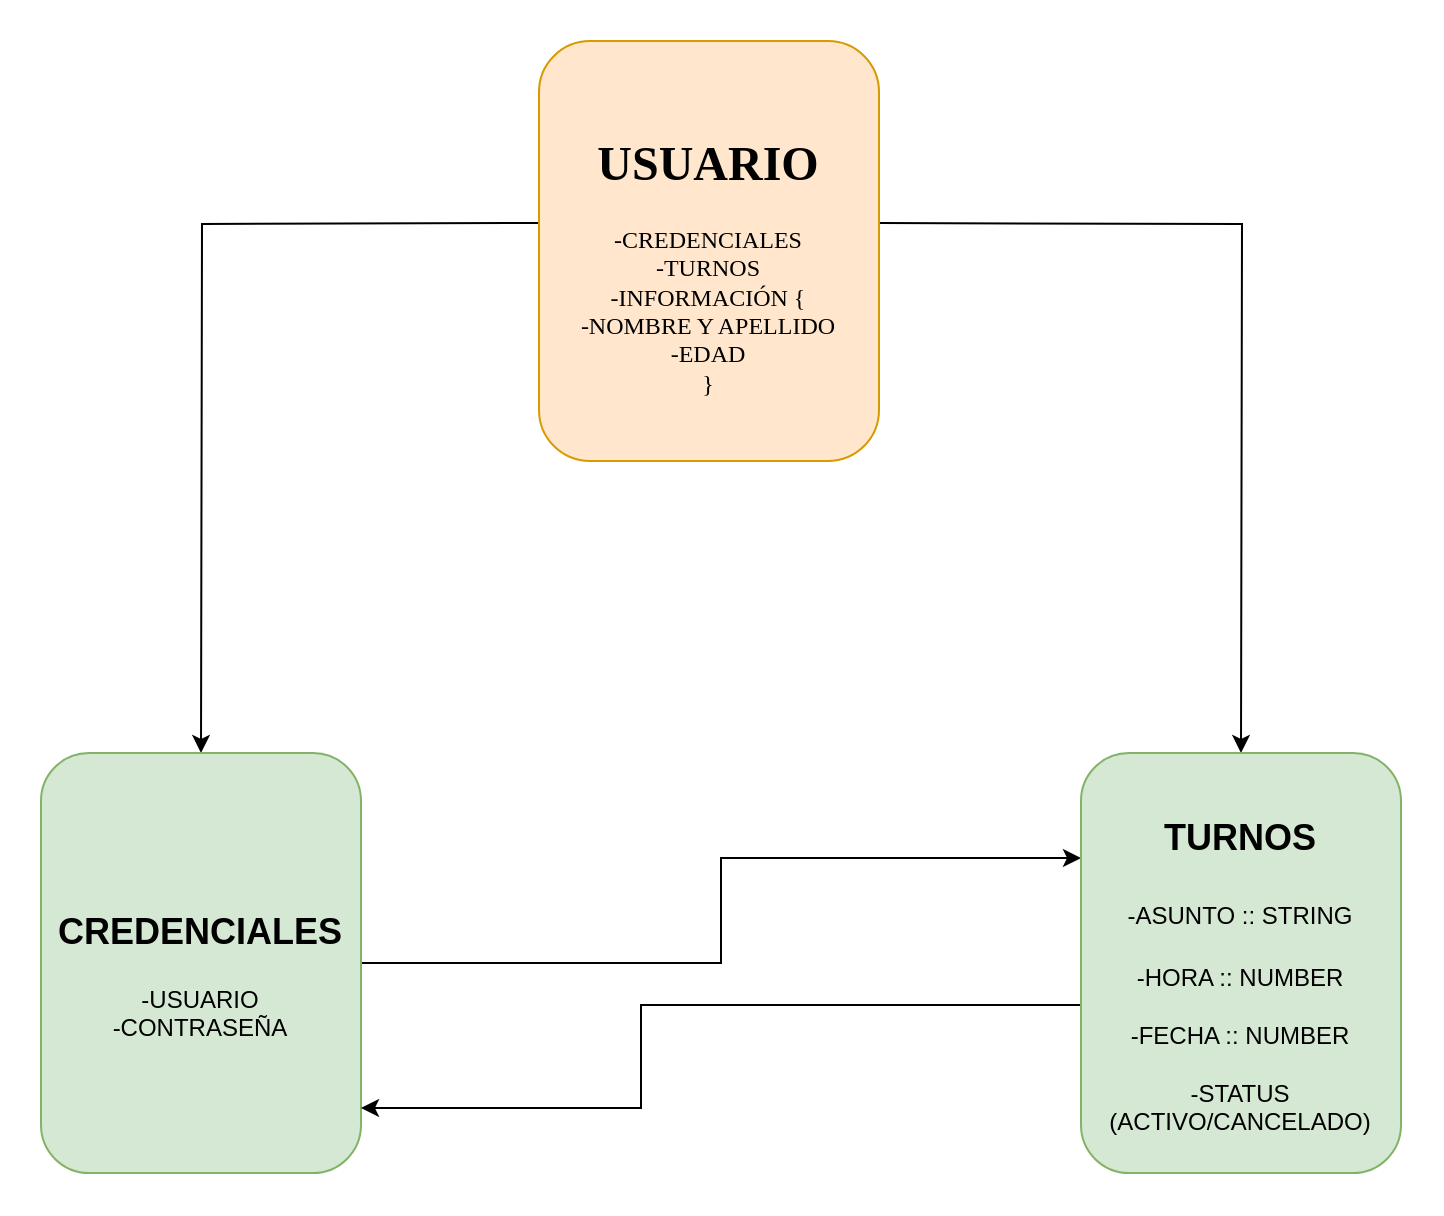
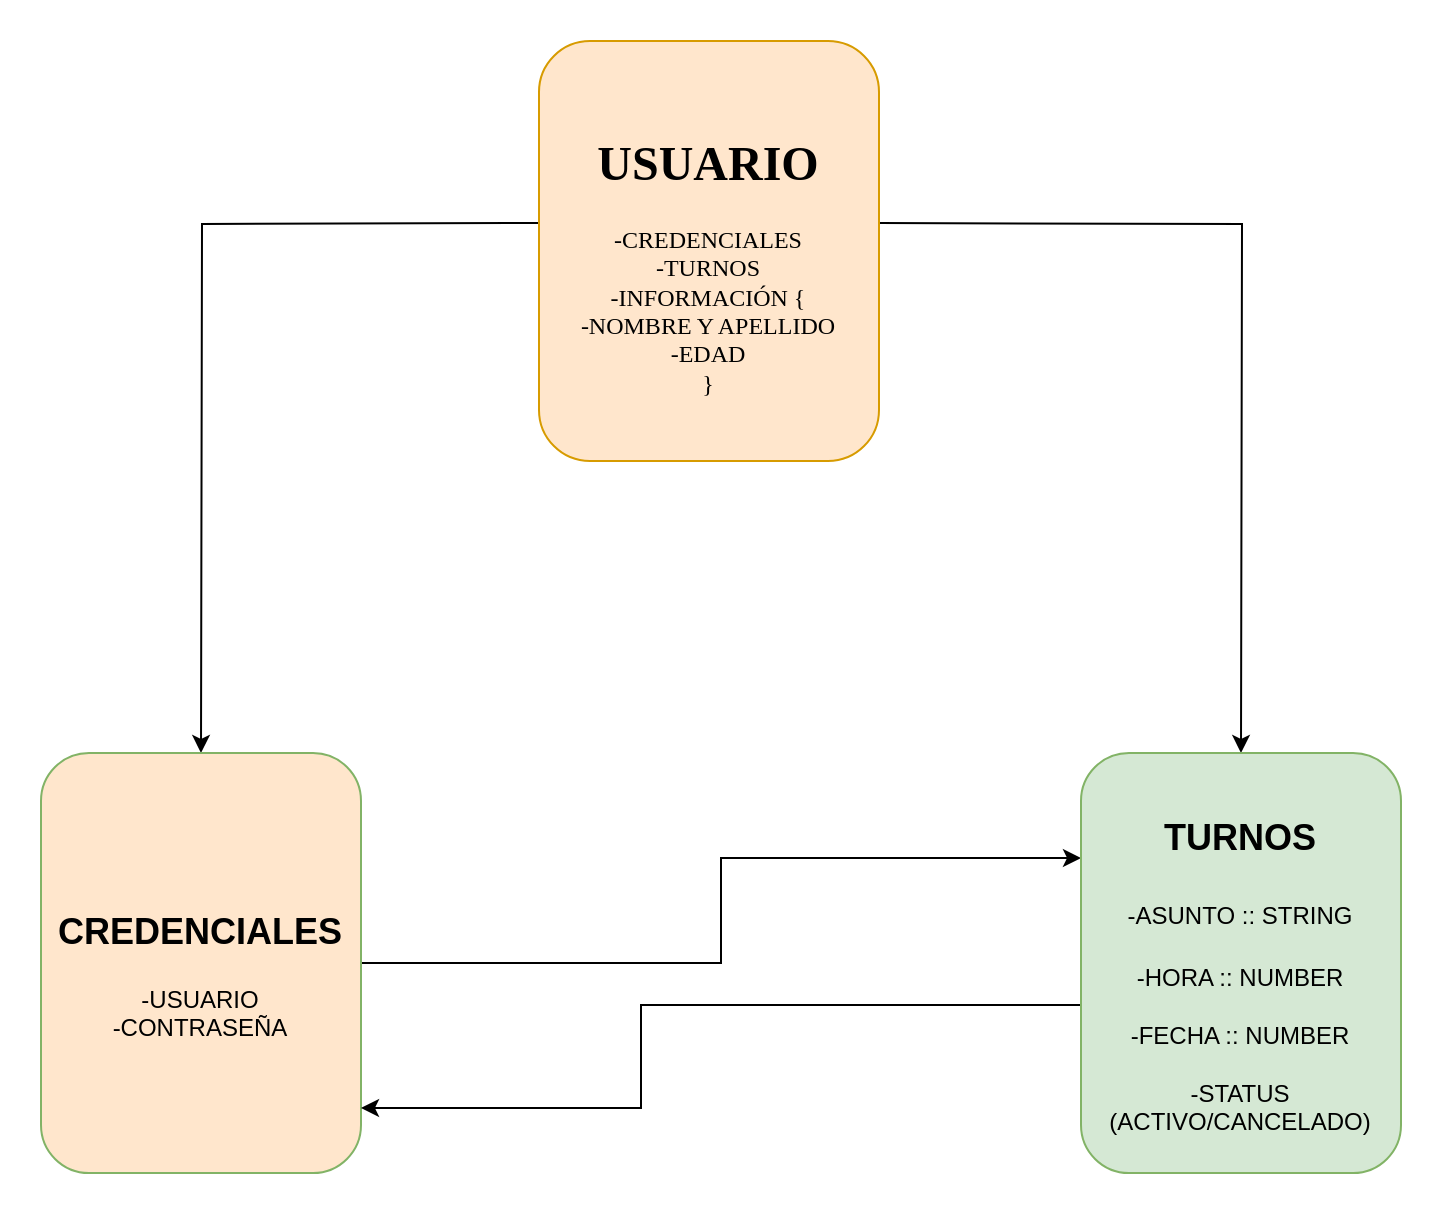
node "CREDENCIALES -USUARIO -CONTRASEÑA": fillcolor #d5e8d4 -> #ffe6cc
